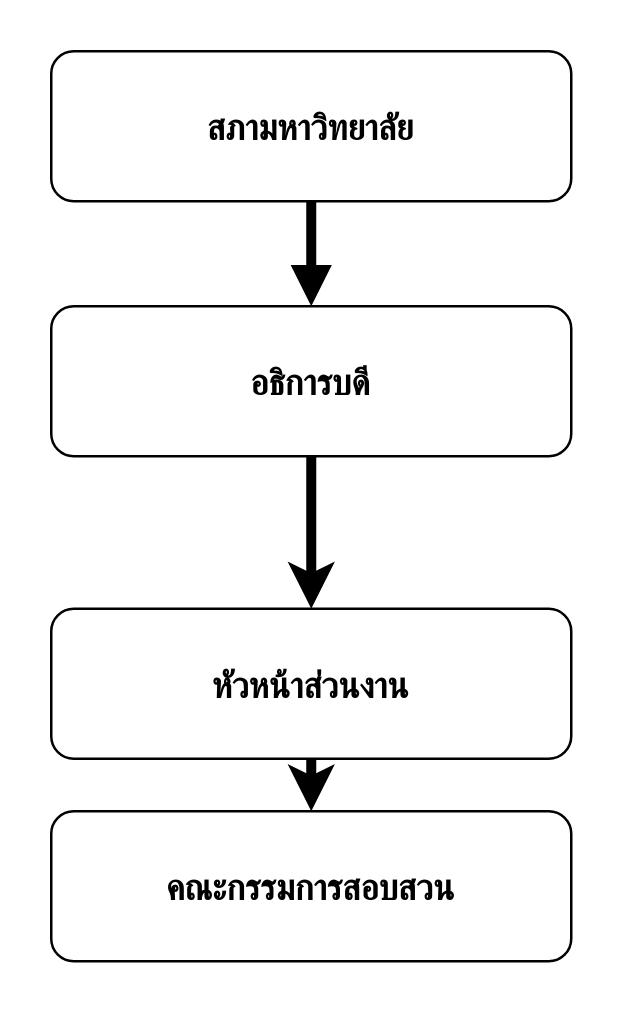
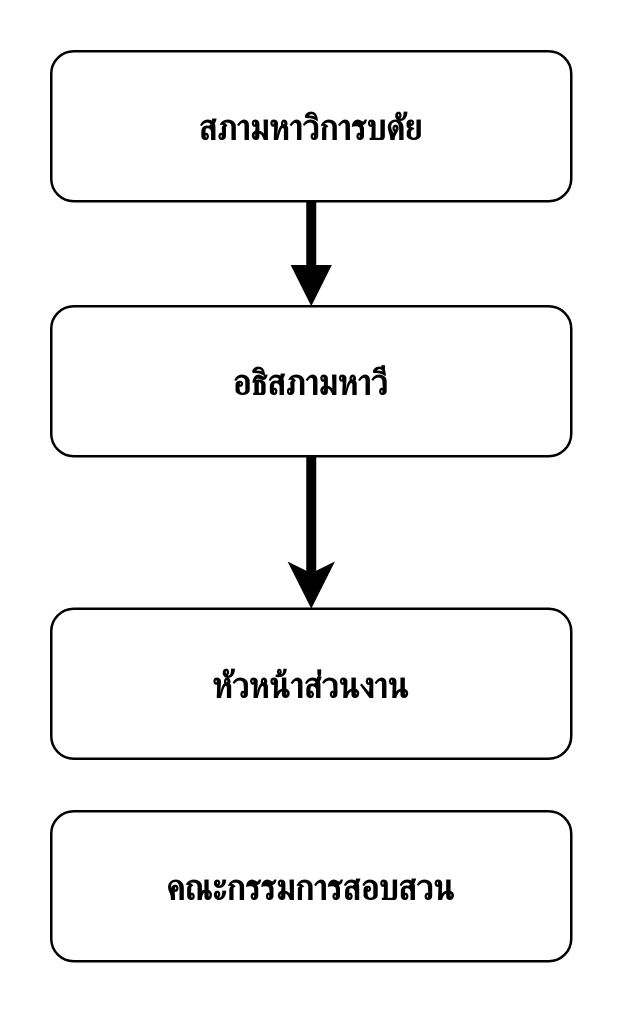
node "สภามหาวิทยาลัย": label "สภามหาวิทยาลัย" -> "สภามหาวิการบดัย"
node "อธิการบดี": label "อธิการบดี" -> "อธิสภามหาวี"
edge "หัวหน้าส่วนงาน" -> "คณะกรรมการสอบสวน": removed
